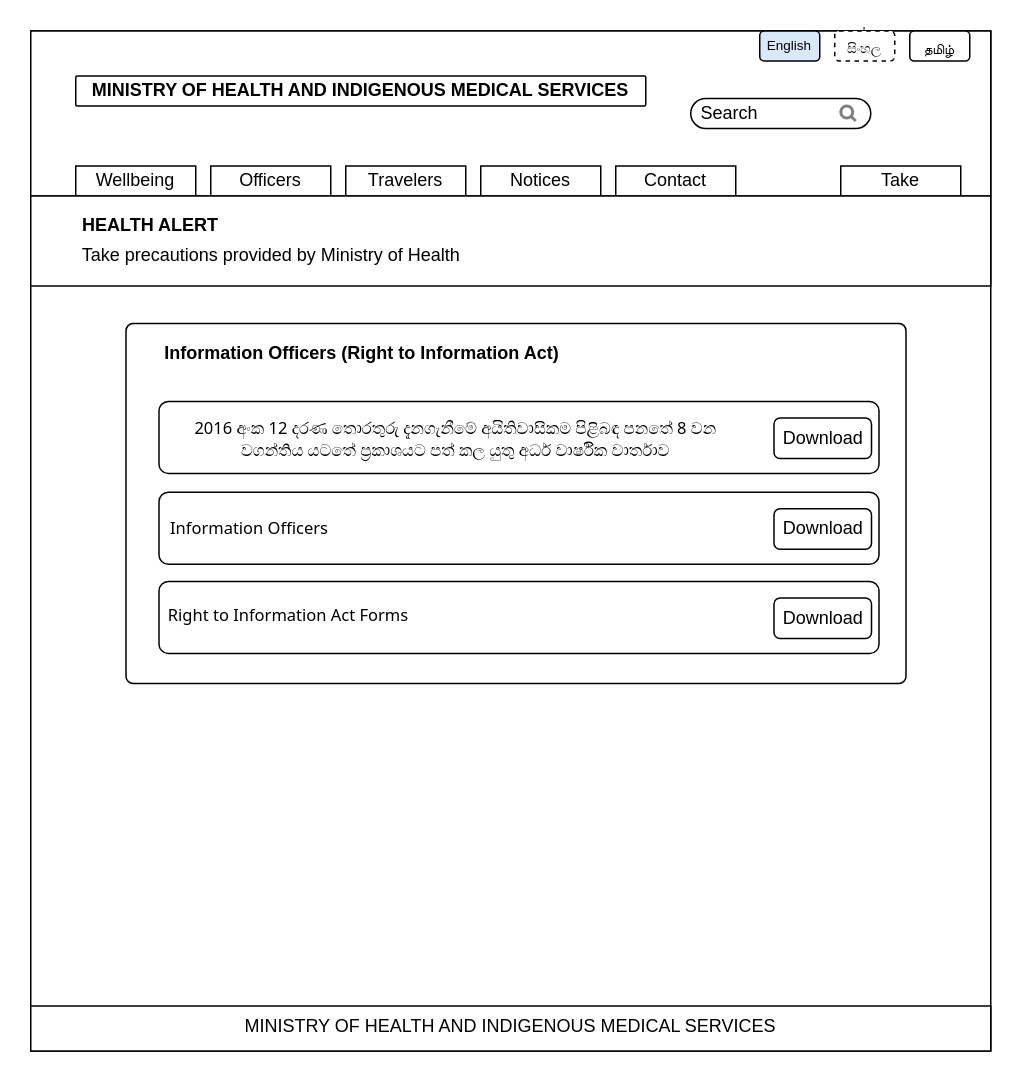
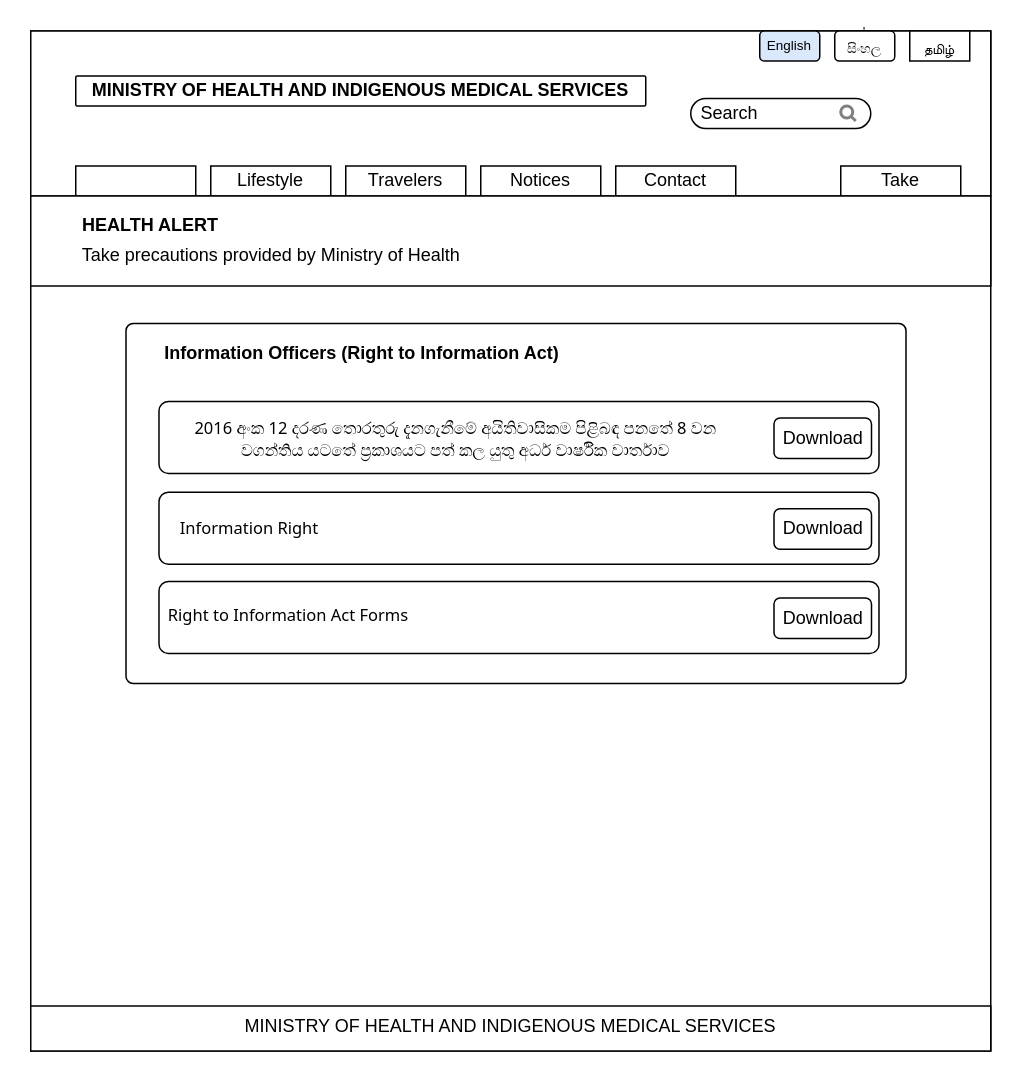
node "'සිංහල": style dashed -> solid
node "தமிழ்": shape rounded rectangle -> rectangle
node "Wellbeing": removed
node "Officers": label "Officers" -> "Lifestyle"
node "Information Officers": label "Information Officers" -> "Information Right"
